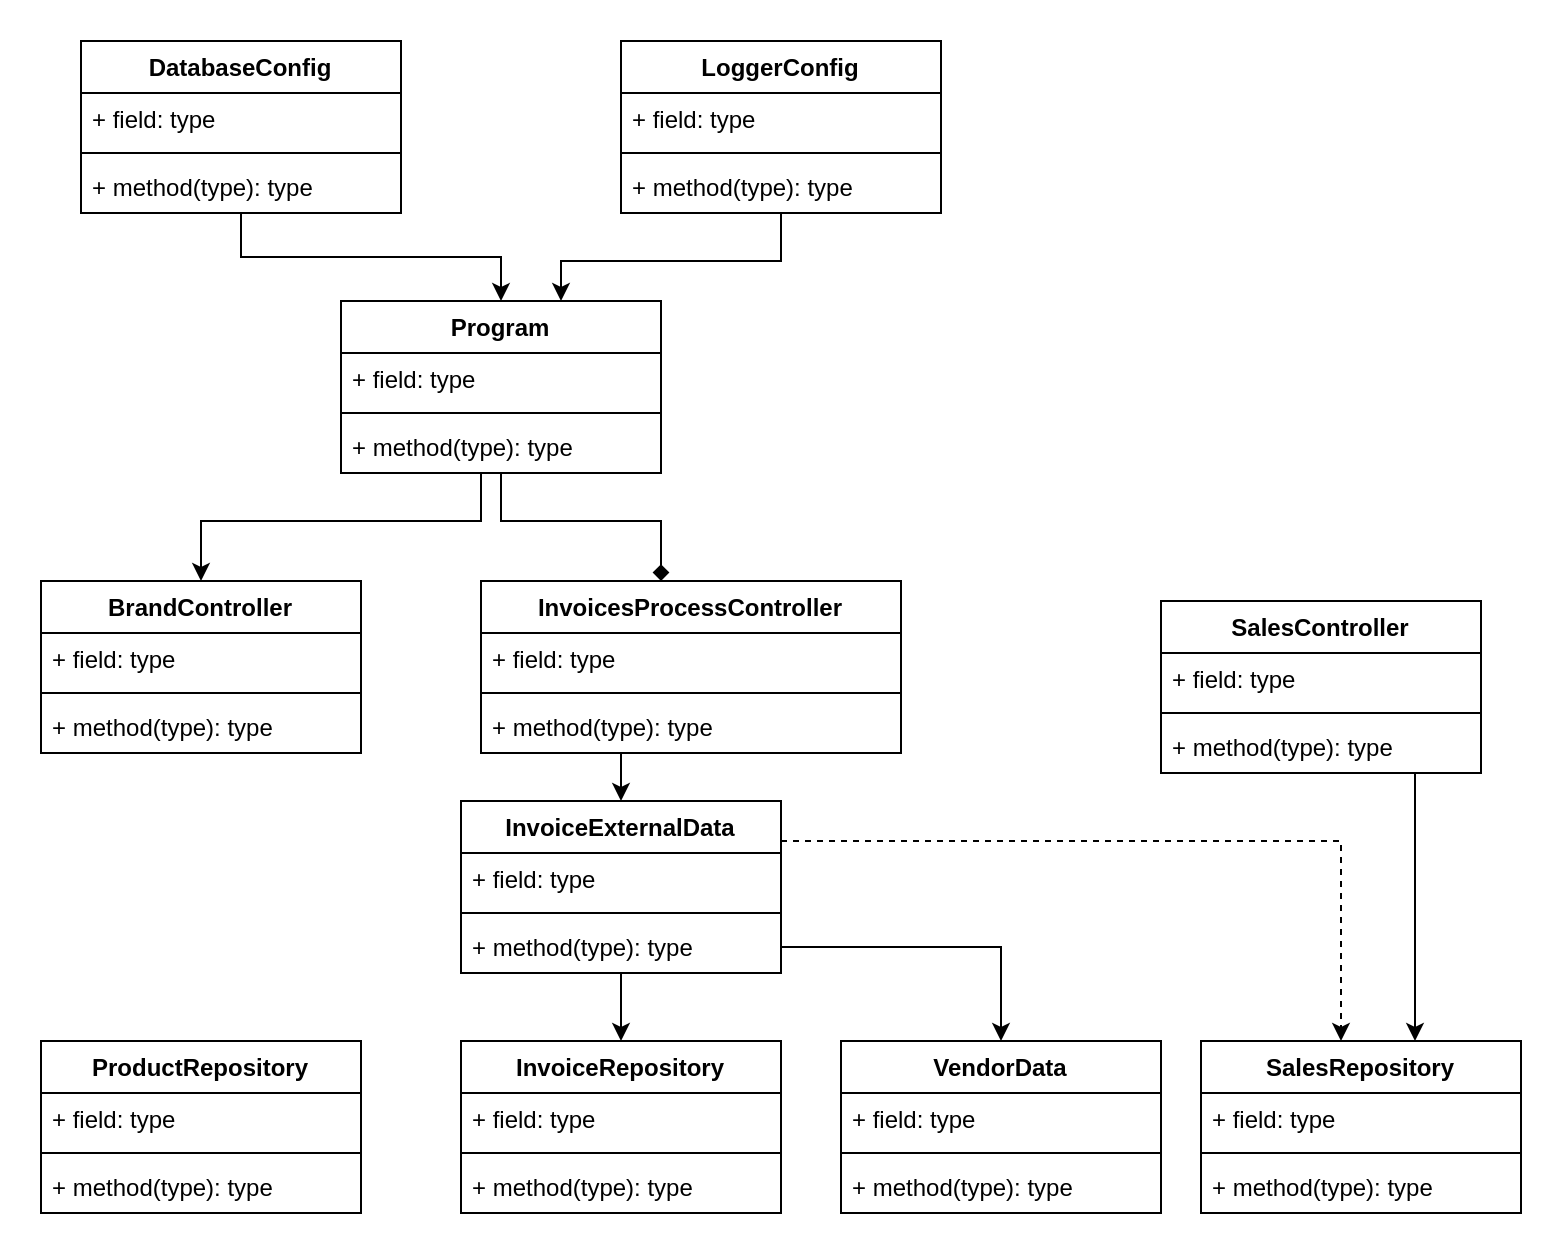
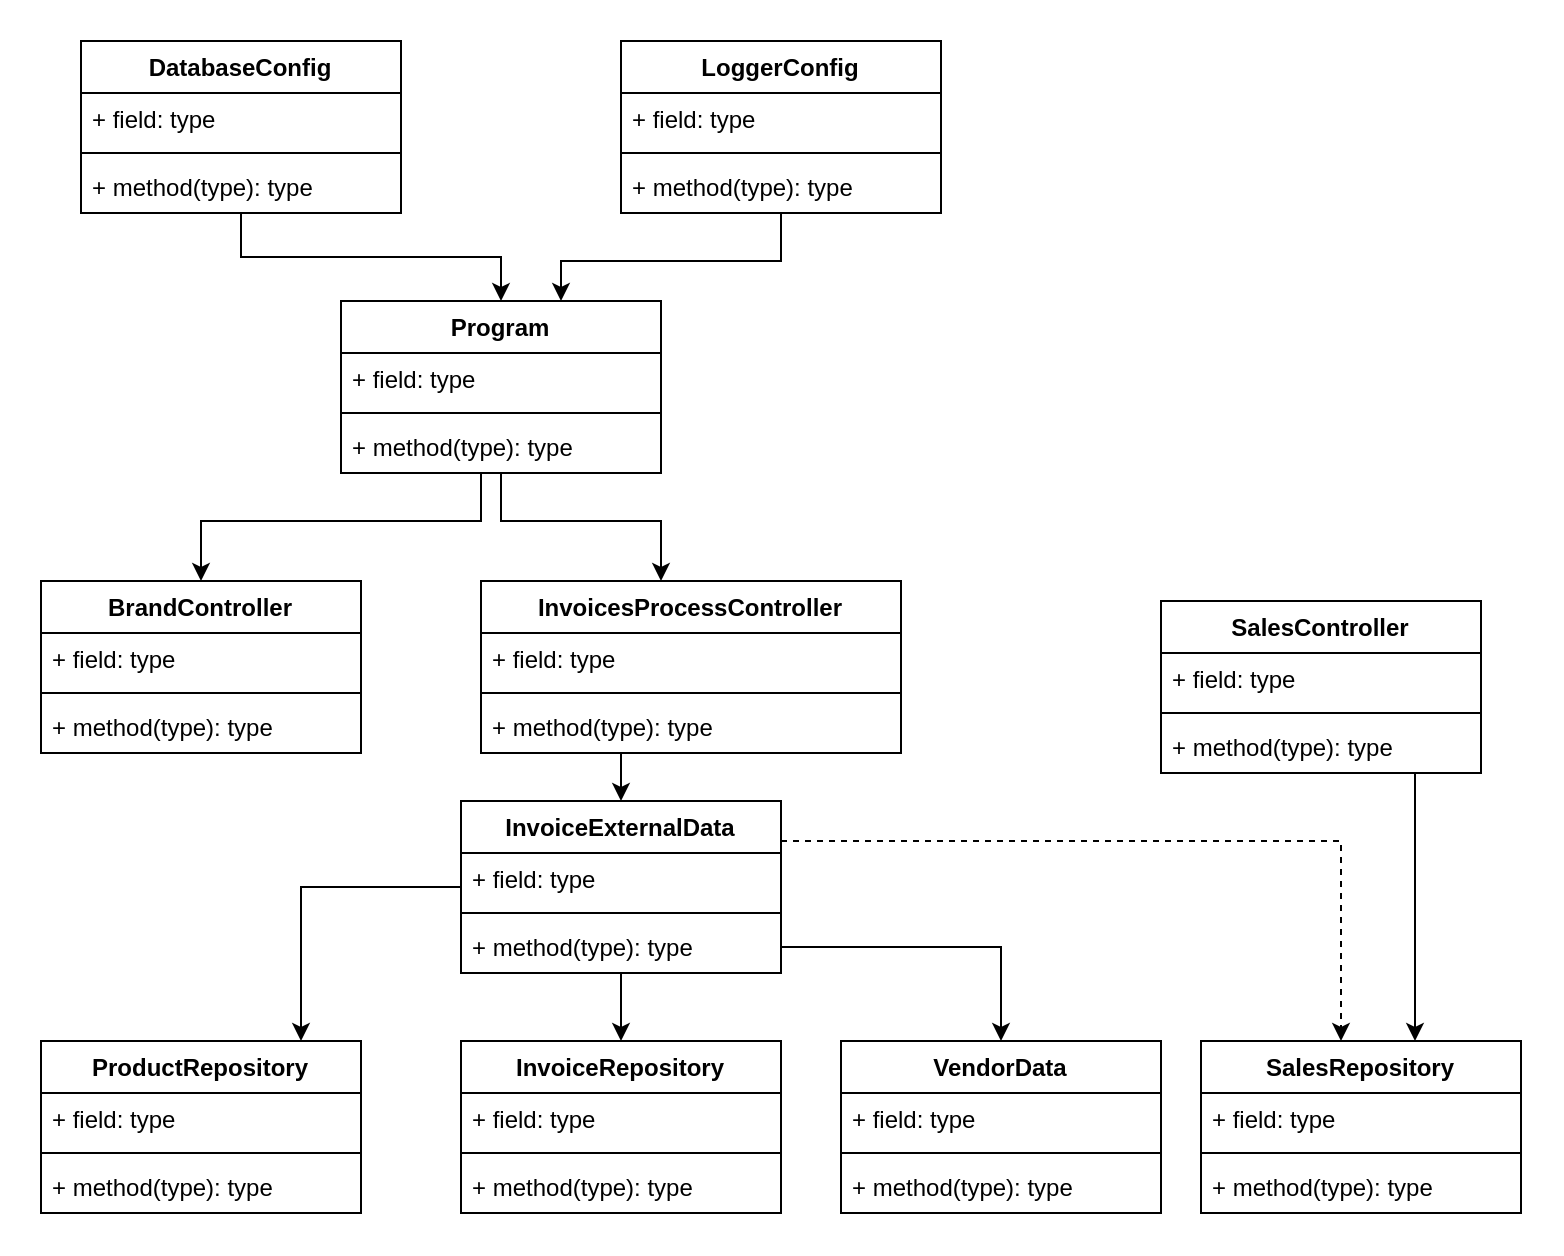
edge "Program" -> "InvoicesProcessController": arrowhead diamond -> classic
edge "InvoiceExternalData" -> "ProductRepository": added
